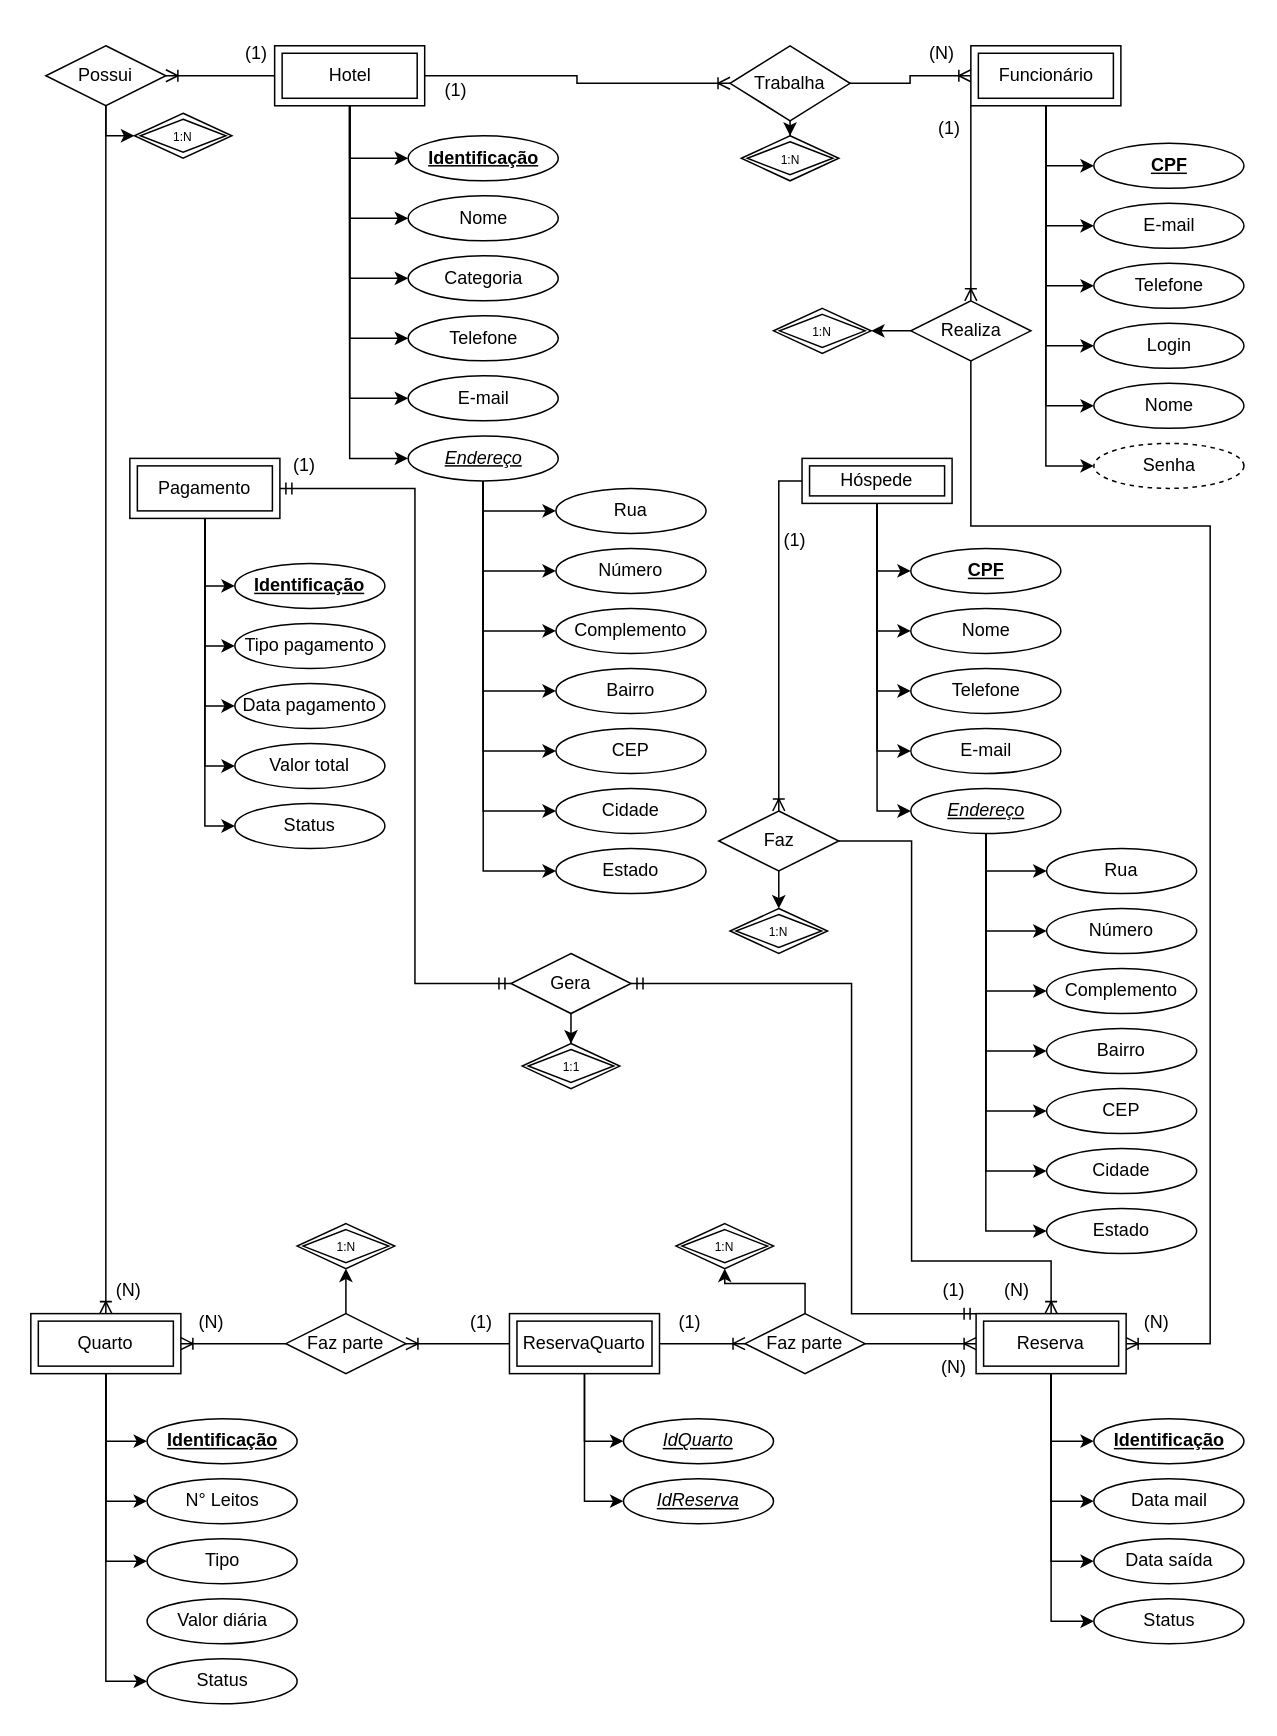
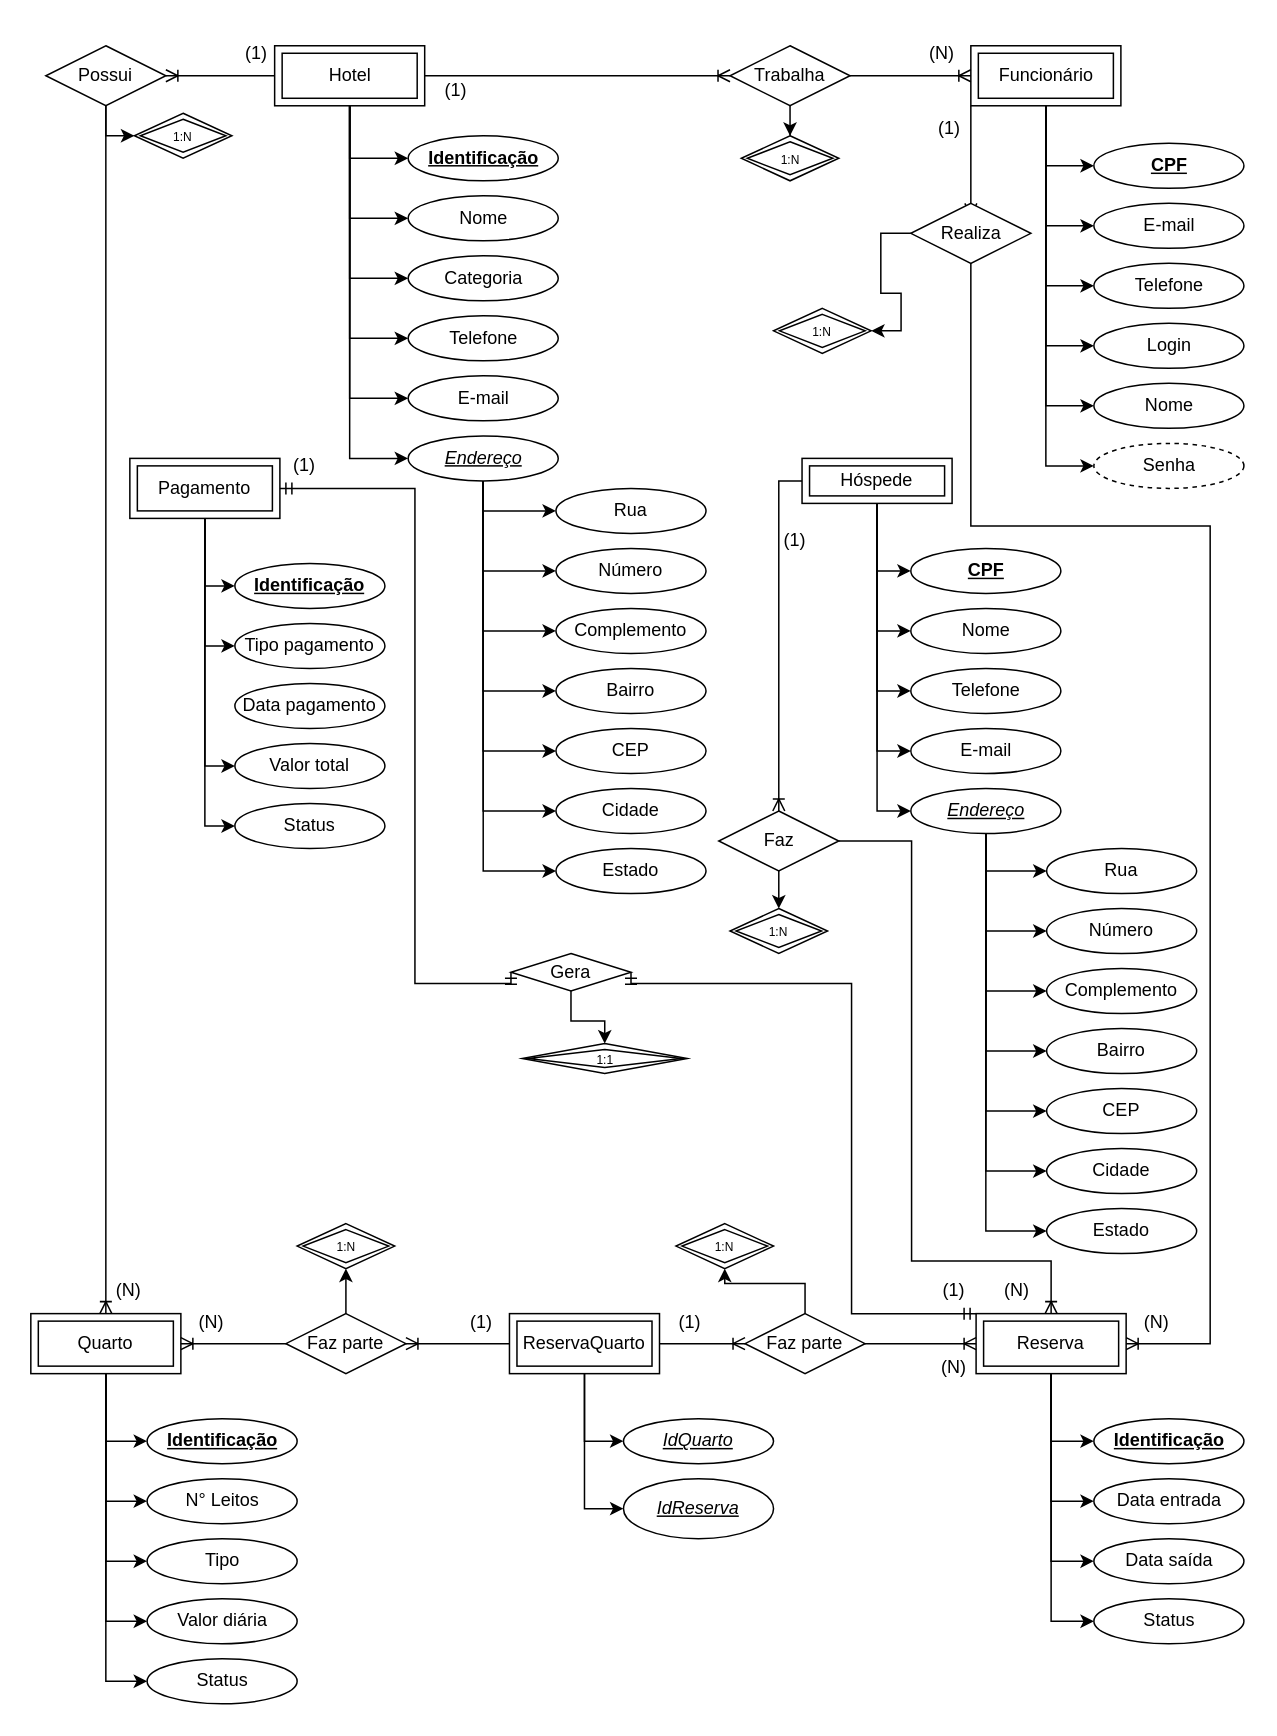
node "Trabalha": size 120x75 -> 120x60
node "Realiza": moved (971, 331) -> (971, 233)
edge "Pagamento" -> "Data pagamento": removed
node "Gera": size 120x60 -> 120x38
node "1:1": size 98x45 -> 165x30
node "IdReserva": size 150x45 -> 150x60
node "Data mail": label "Data mail" -> "Data entrada"
edge "Quarto" -> "Valor diária": added
